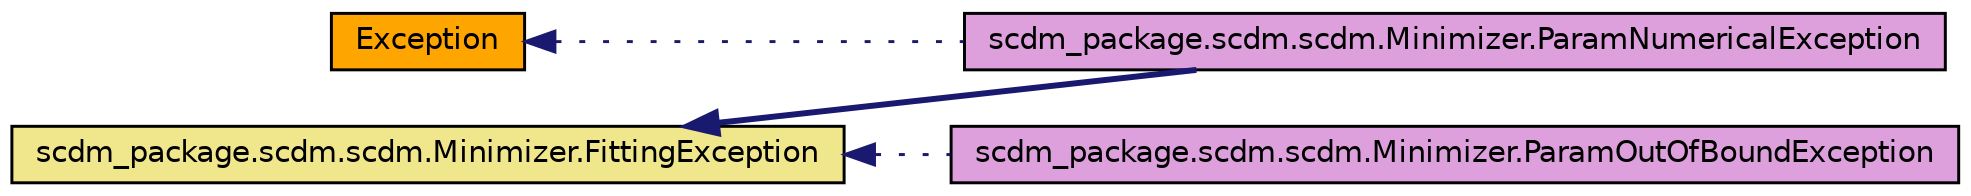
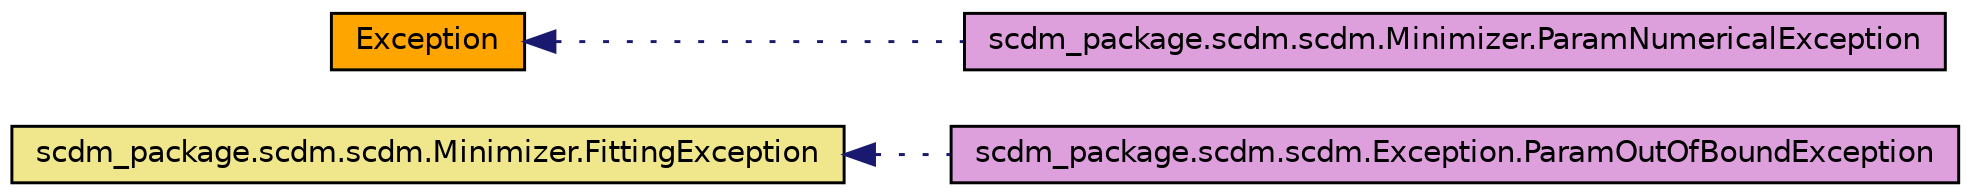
edge "scdm_package.scdm.scdm.Minimizer.ParamNumericalException" -> "scdm_package.scdm.scdm.Minimizer.FittingException": removed
node "scdm_package.scdm.scdm.Minimizer.ParamOutOfBoundException": label "scdm_package.scdm.scdm.Minimizer.ParamOutOfBoundException" -> "scdm_package.scdm.scdm.Exception.ParamOutOfBoundException"
